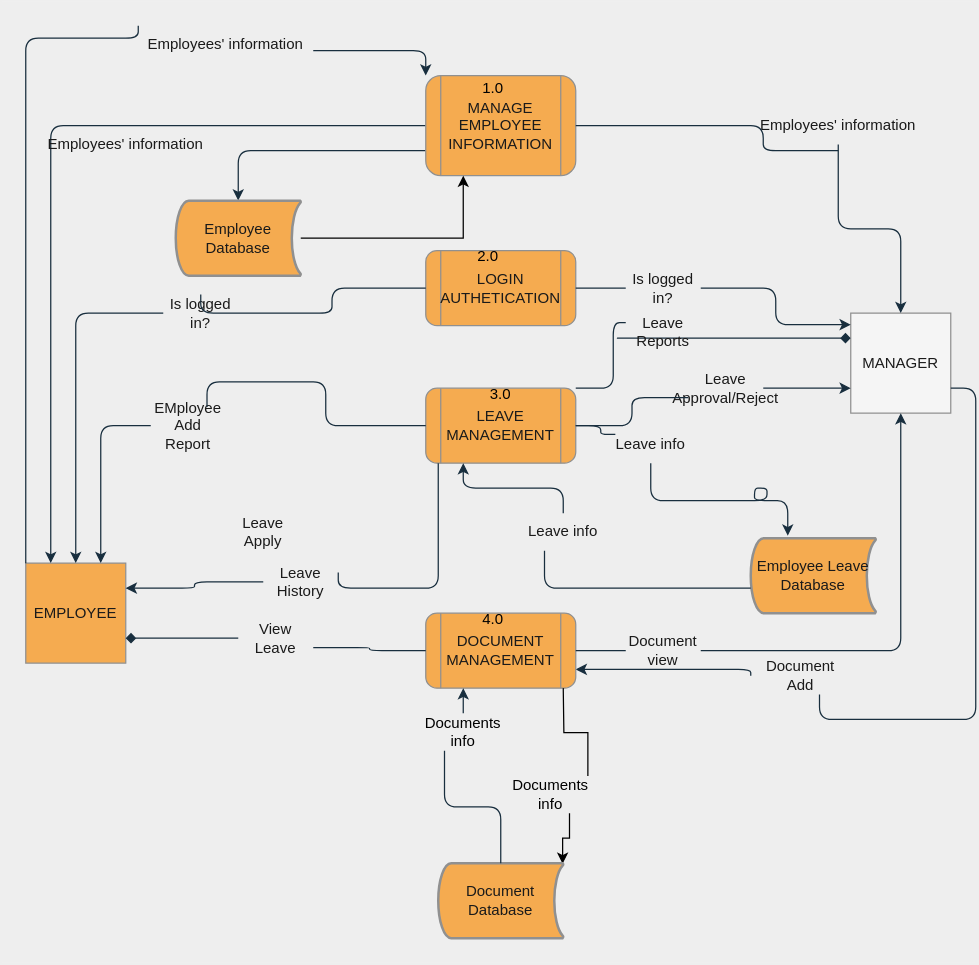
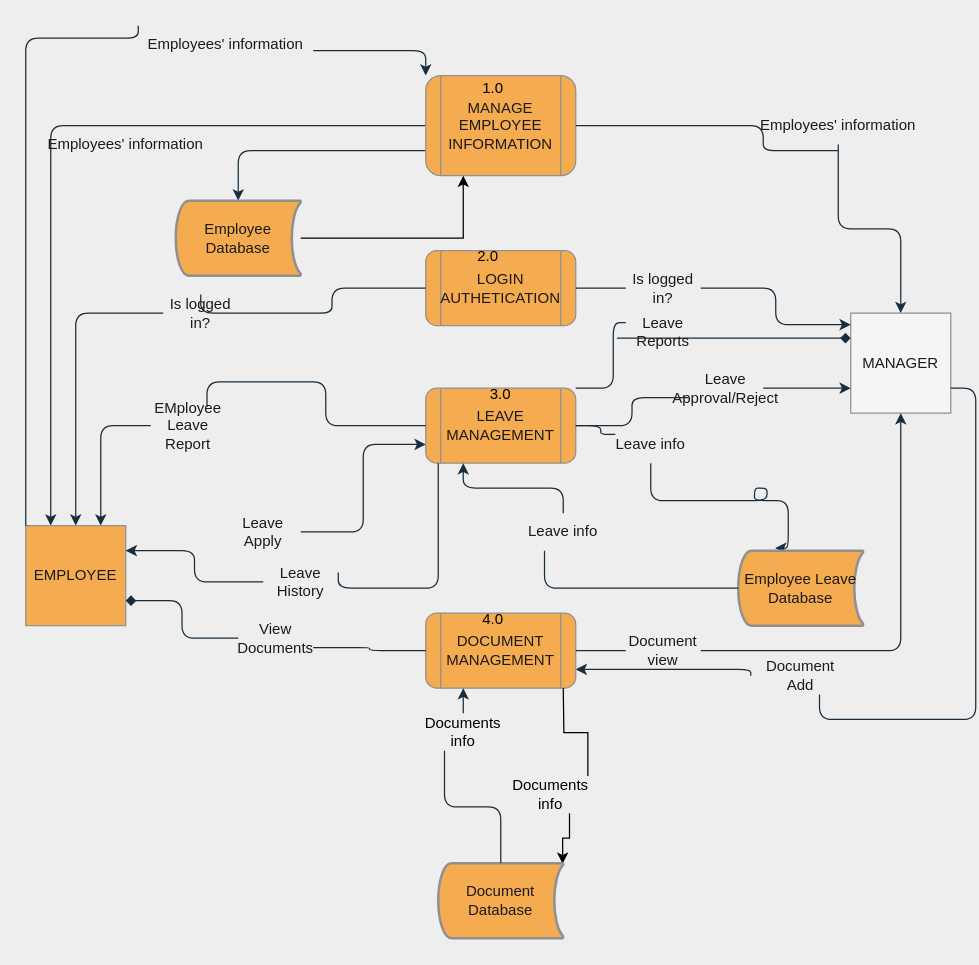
node "EMployee Add Report": label "EMployee Add Report" -> "EMployee Leave Report"
edge "Leave Apply" -> "LEAVE MANAGEMENT": added
node "Employee Leave Database": moved (813, 576) -> (801, 588)
node "EMPLOYEE": moved (76, 613) -> (76, 576)
node "View Leave": label "View Leave" -> "View Documents"
